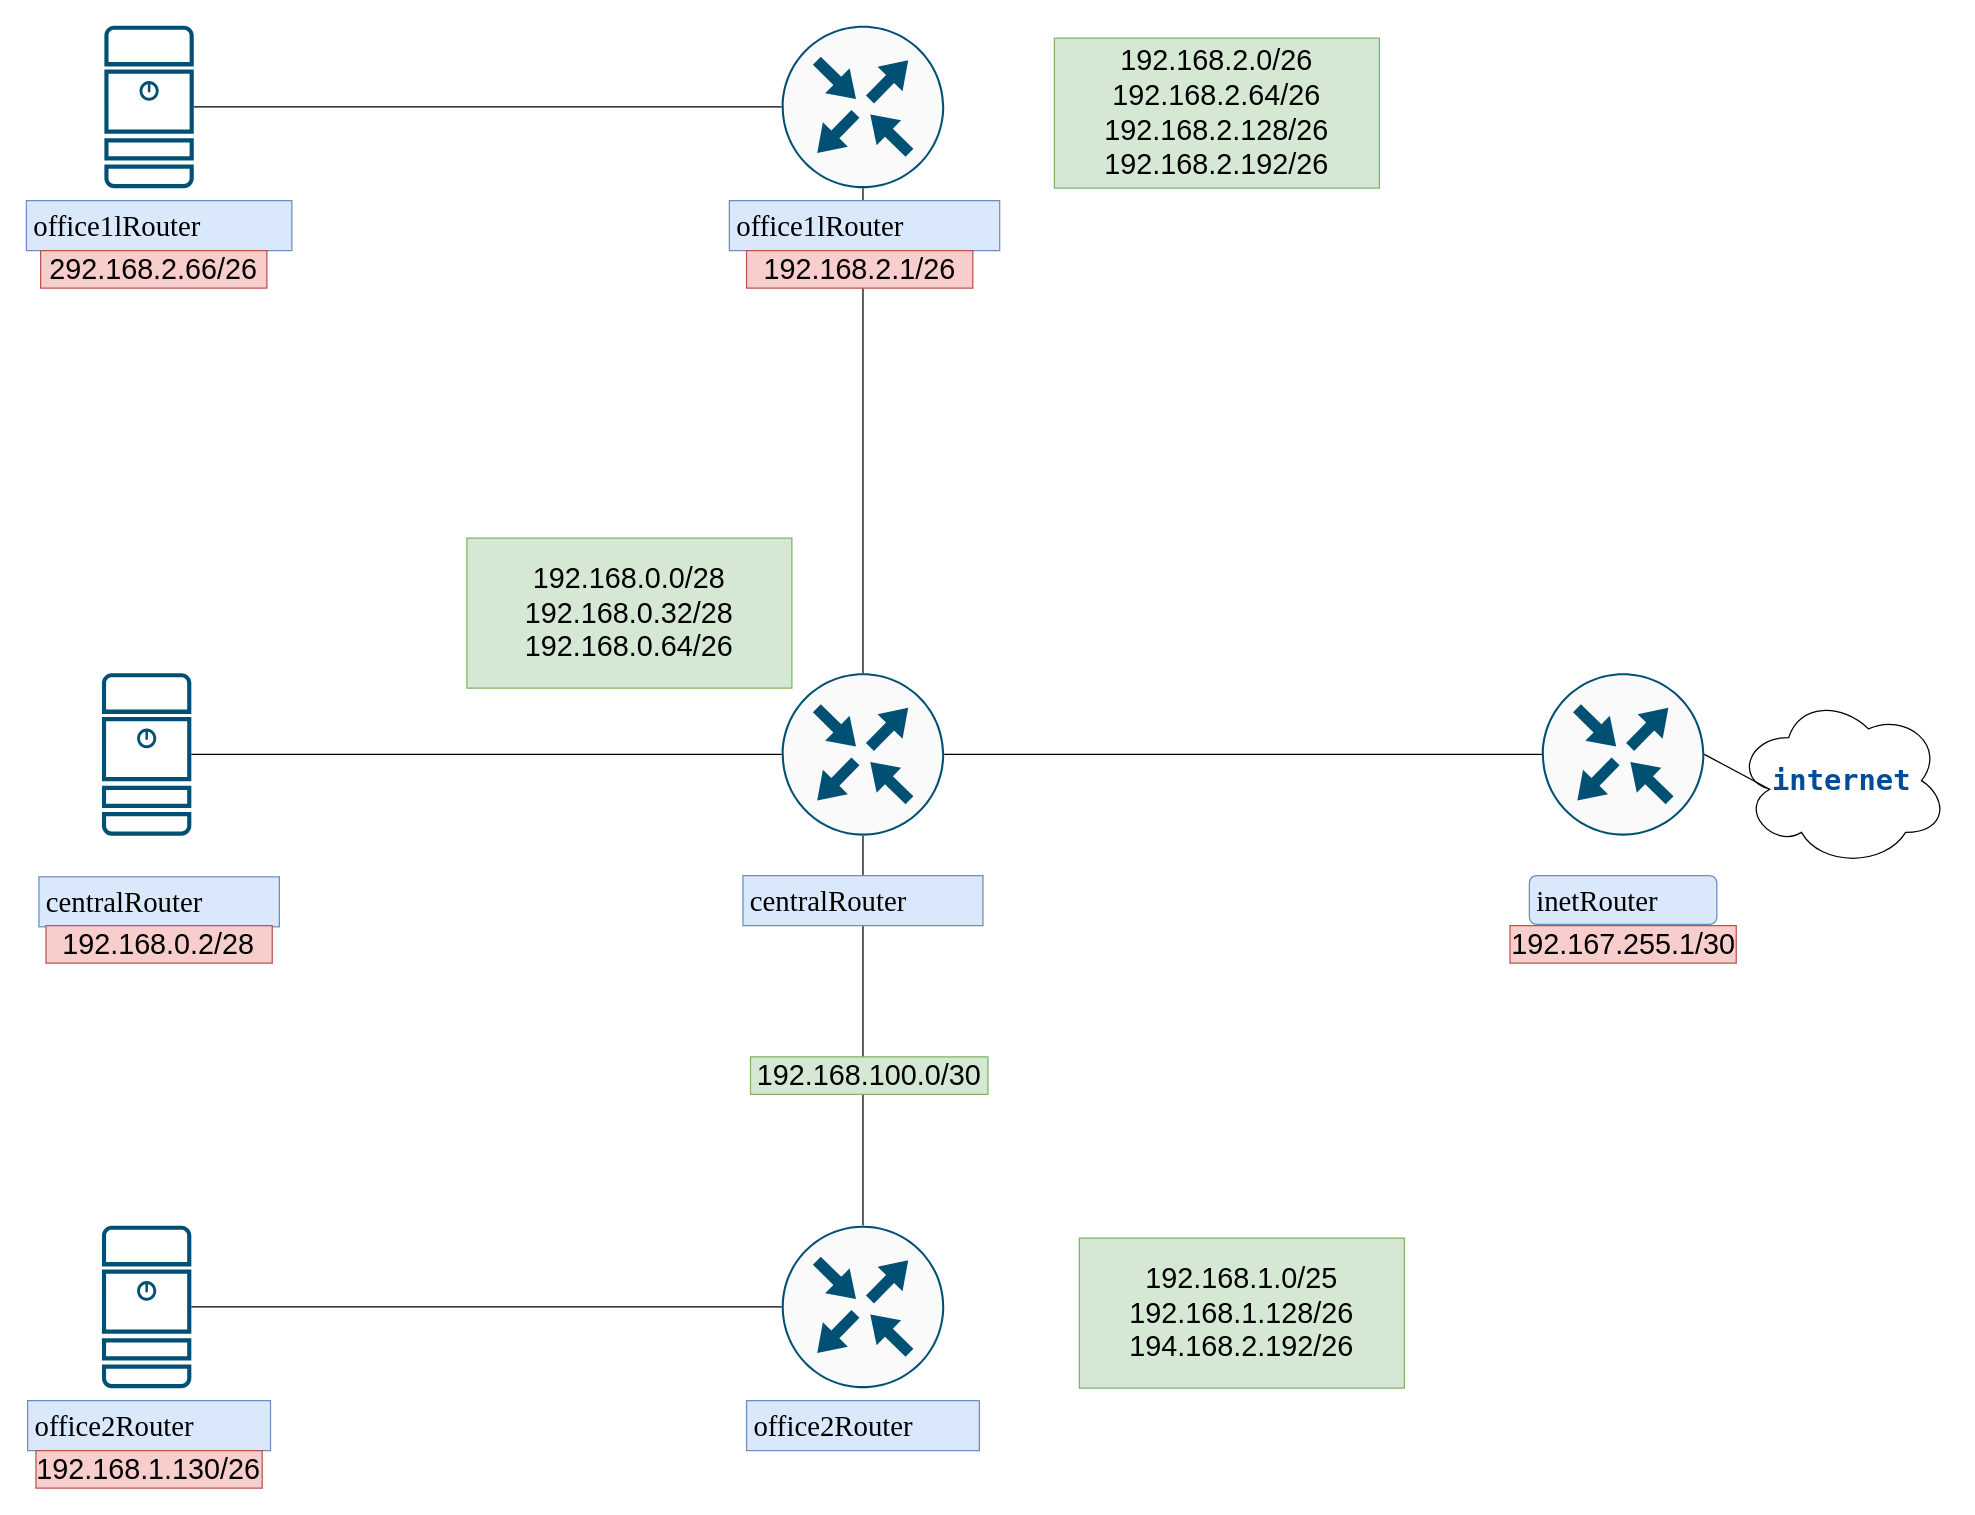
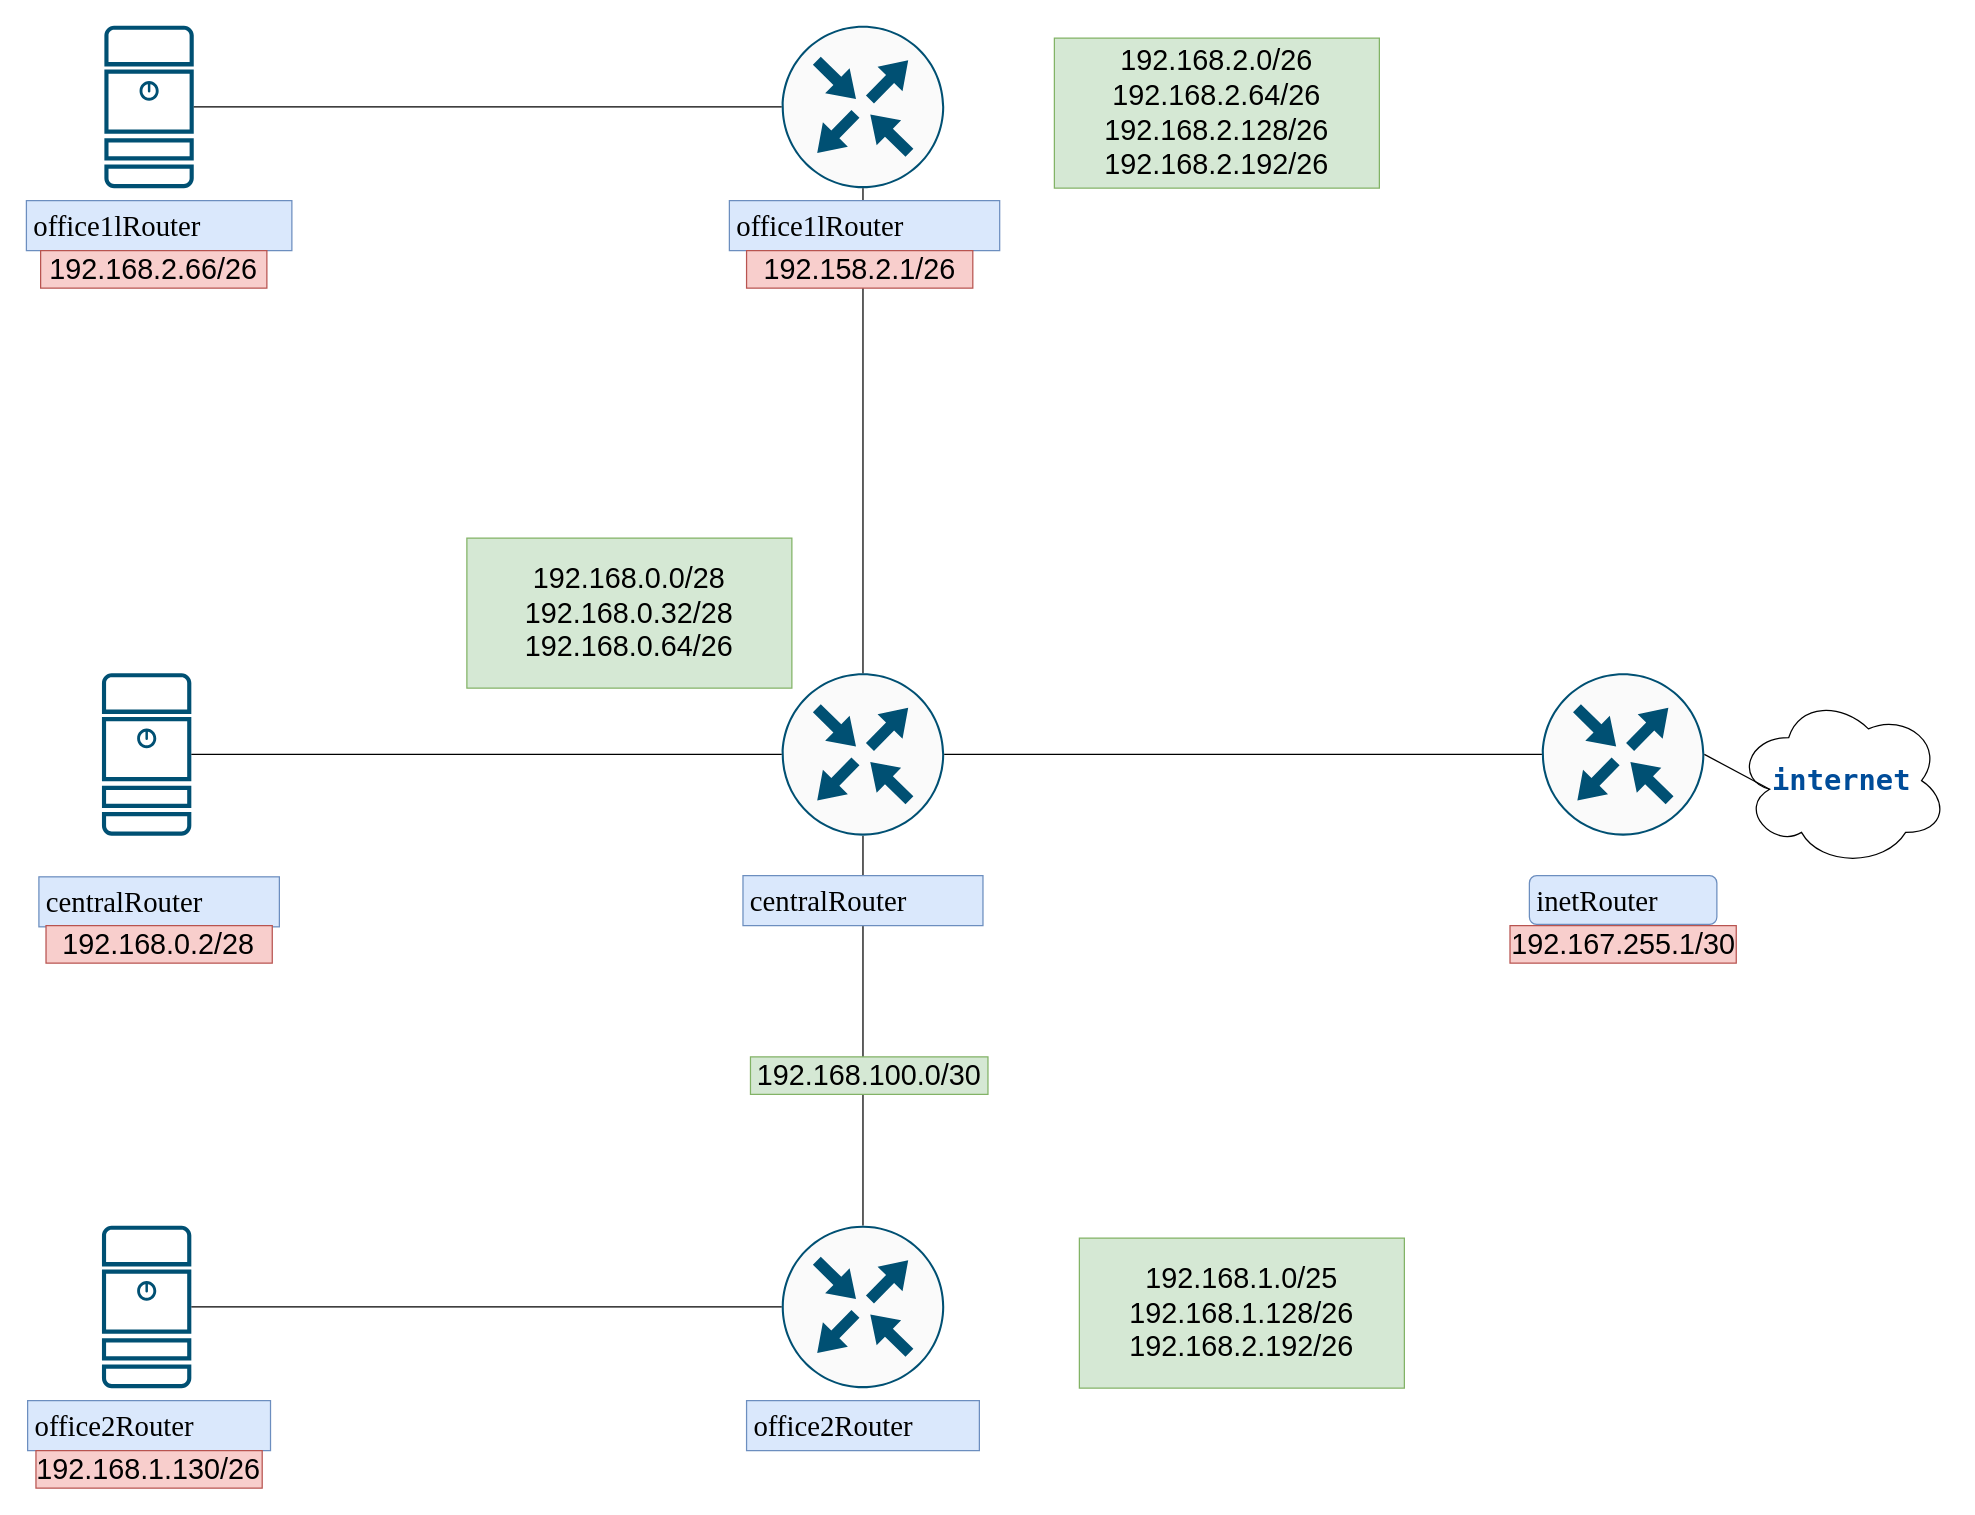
node "292.168.2.66/26": label "292.168.2.66/26" -> "192.168.2.66/26"
node "192.168.2.1/26": label "192.168.2.1/26" -> "192.158.2.1/26"
node "192.168.1.0/25 192.168.1.128/26 194.168.2.192/26": label "192.168.1.0/25 192.168.1.128/26 194.168.2.192/26" -> "192.168.1.0/25 192.168.1.128/26 192.168.2.192/26"
